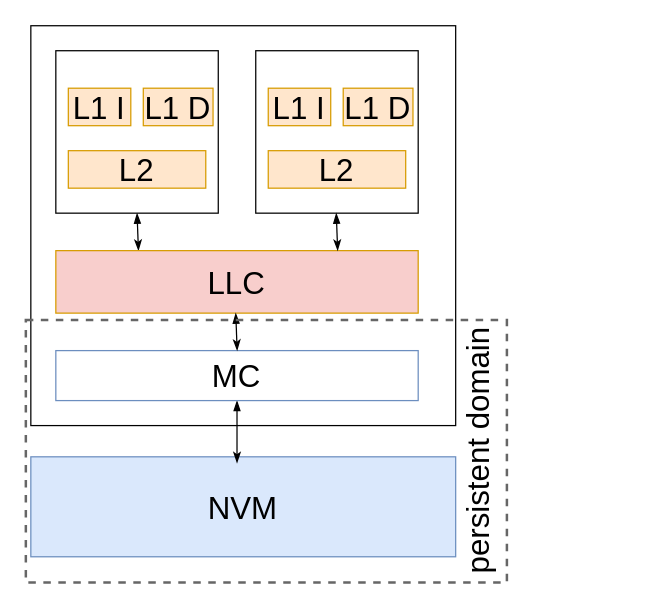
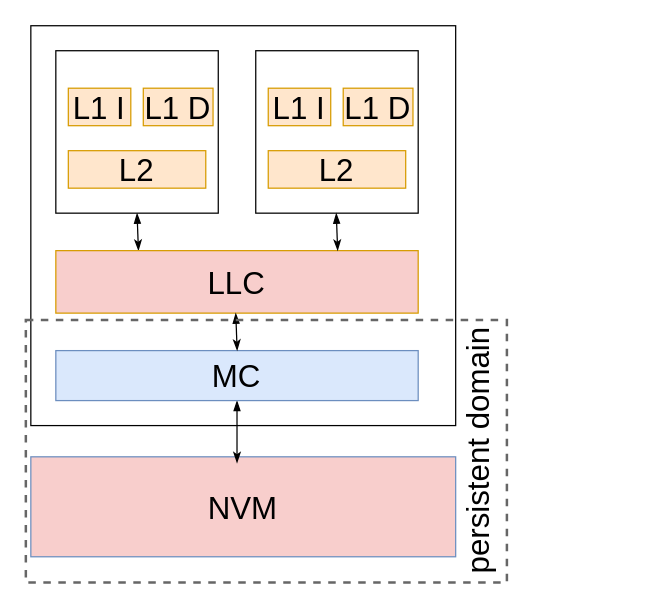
node "MC": fillcolor #ffffff -> #dae8fc
node "NVM": fillcolor #dae8fc -> #f8cecc
